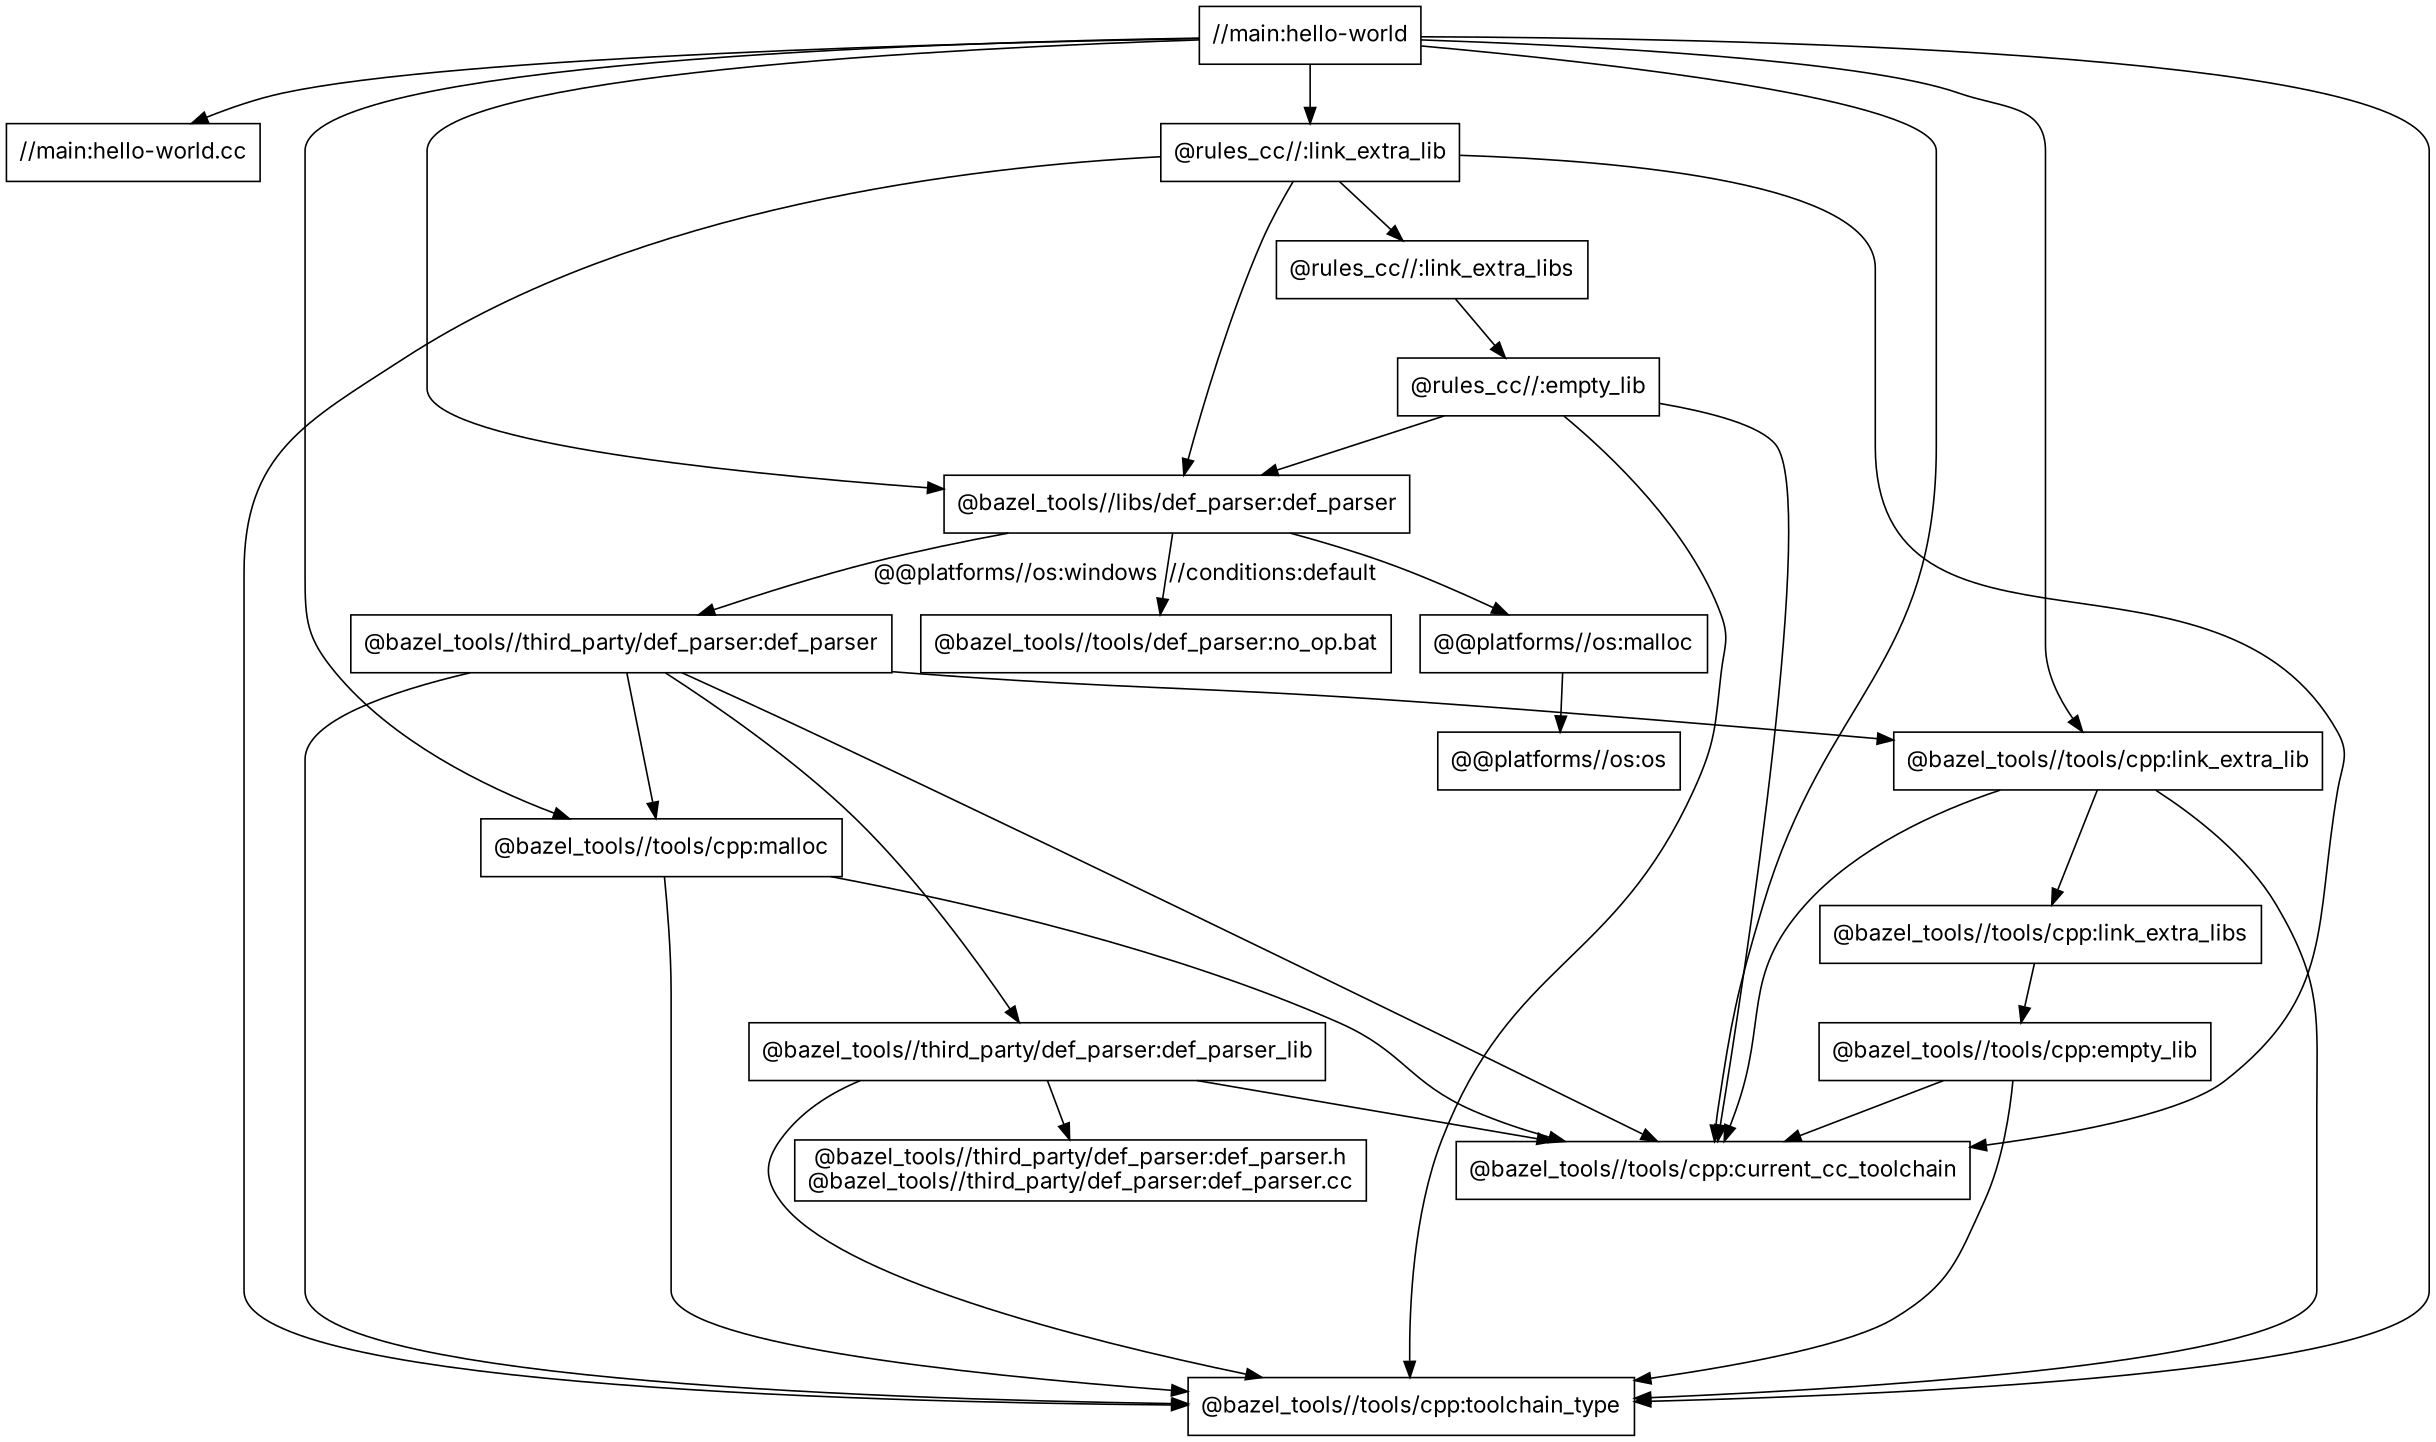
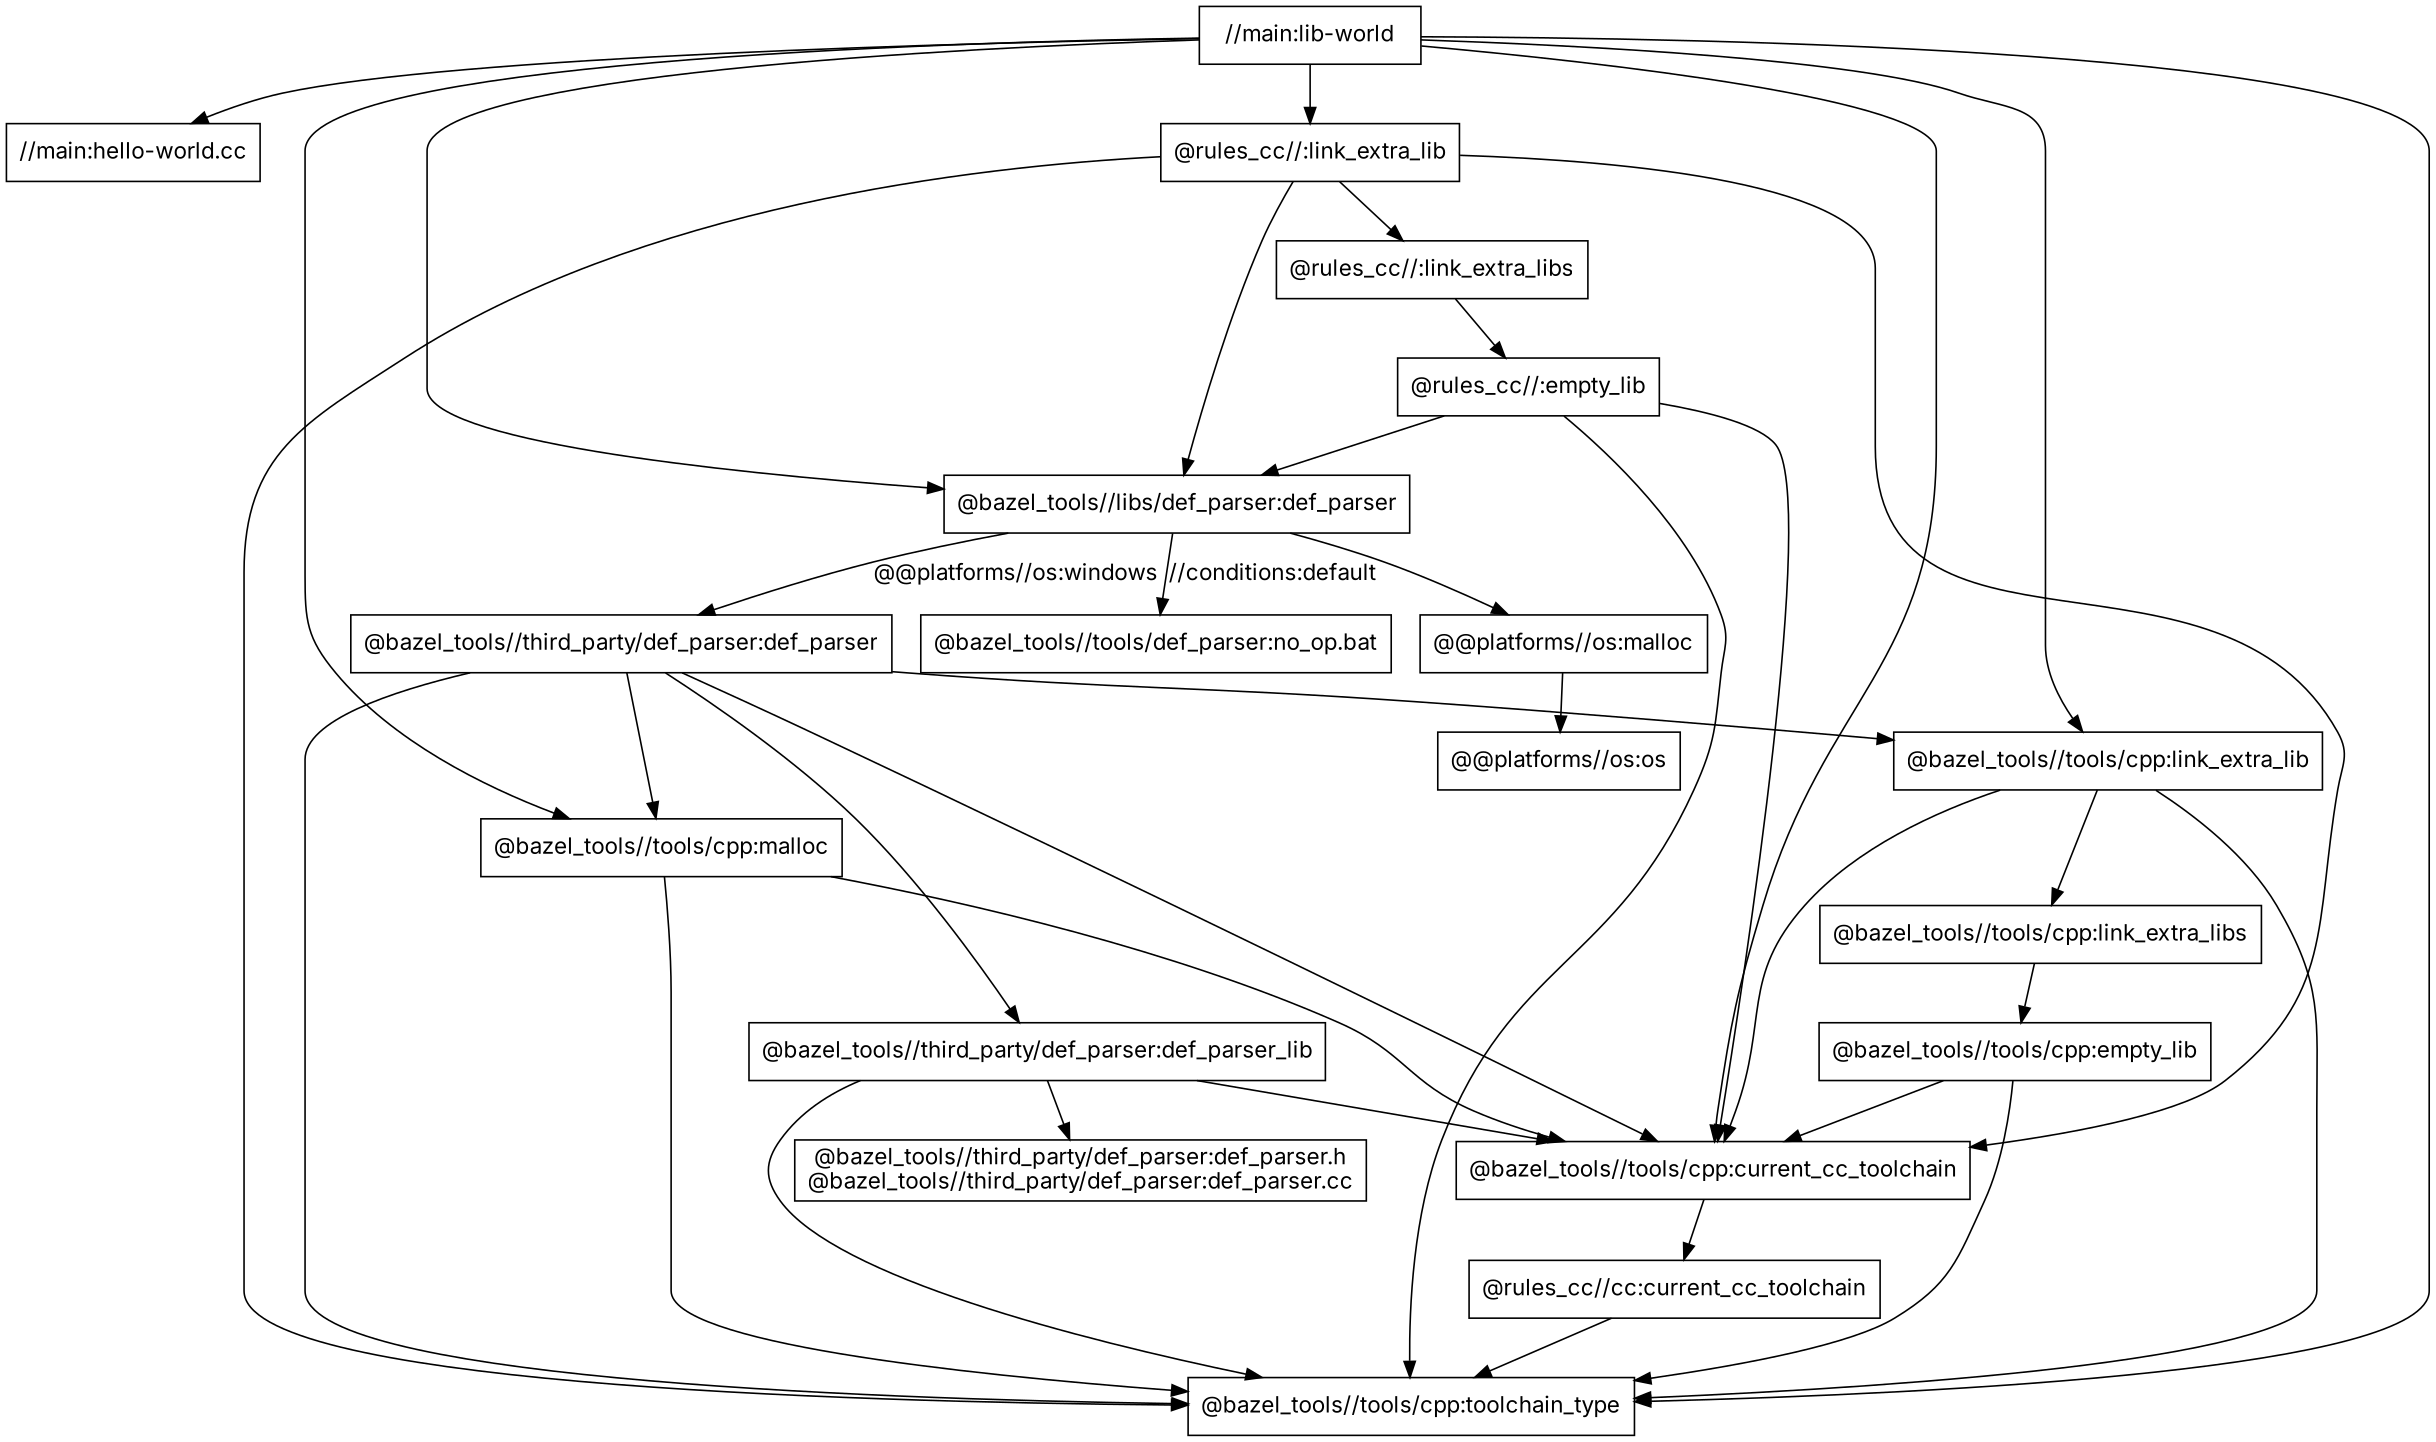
node "//main:hello-world": label "//main:hello-world" -> "//main:lib-world"
node "@rules_cc//cc:current_cc_toolchain": added
